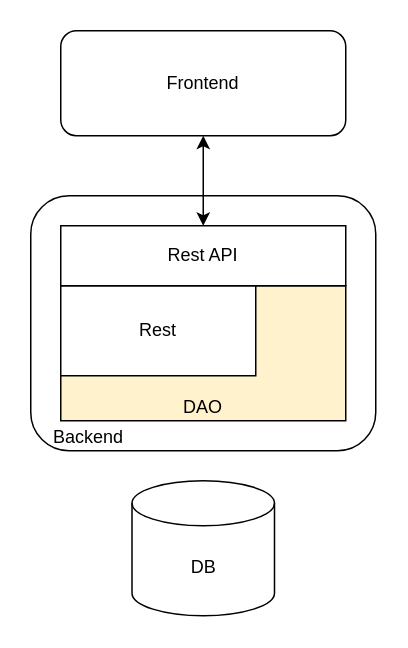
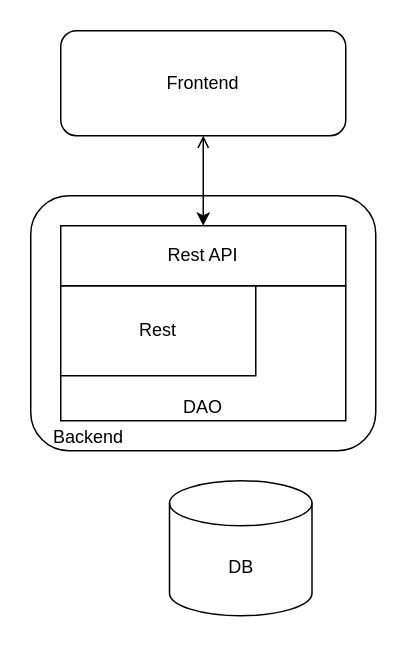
edge "Frontend" -- "Rest API": arrowhead classic -> open
node "DAO": fillcolor #fff2cc -> #ffffff
node "DB": moved (203, 548) -> (241, 548)
